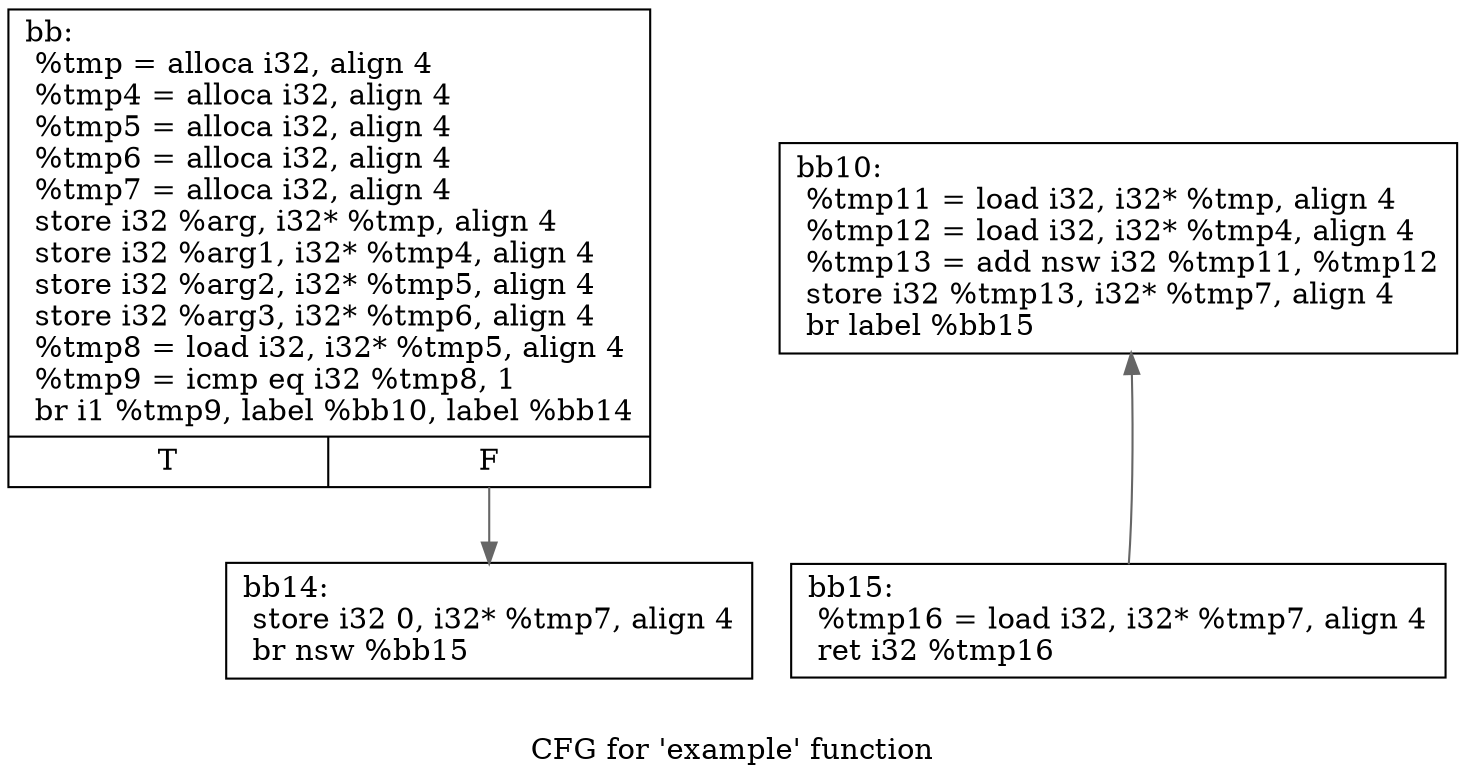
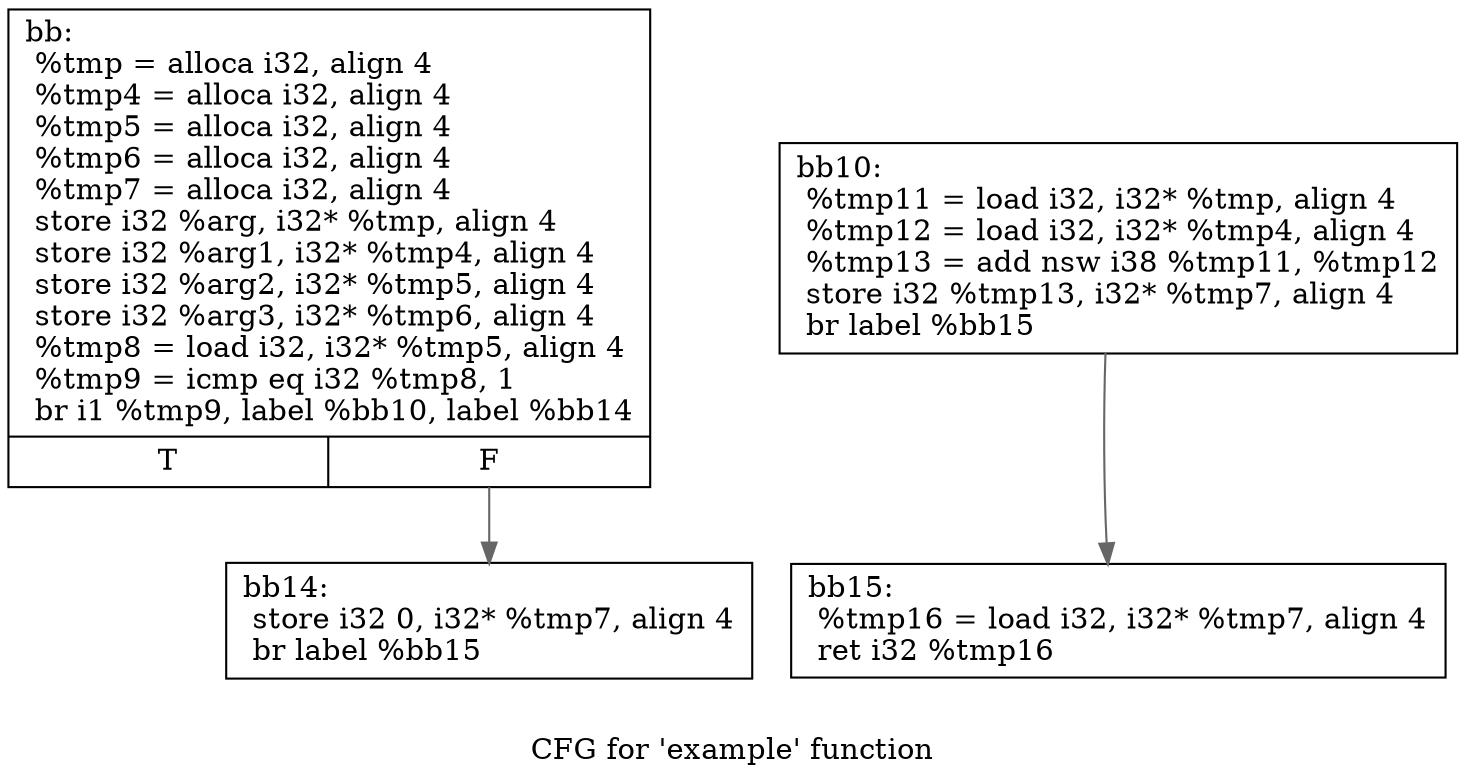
node "bb10:": text "%tmp13 = add nsw i32 %tmp11, %tmp12" -> "%tmp13 = add nsw i38 %tmp11, %tmp12"
edge "bb15:" -> "bb10:": reversed
node "bb14:": text "br nsw %bb15" -> "br label %bb15"
